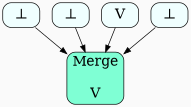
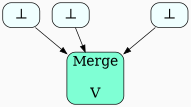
node "V": removed
